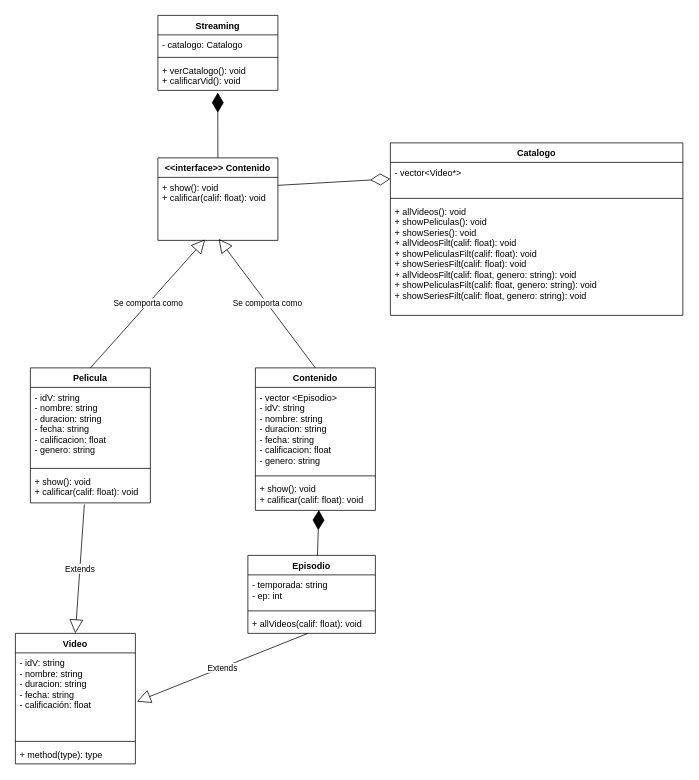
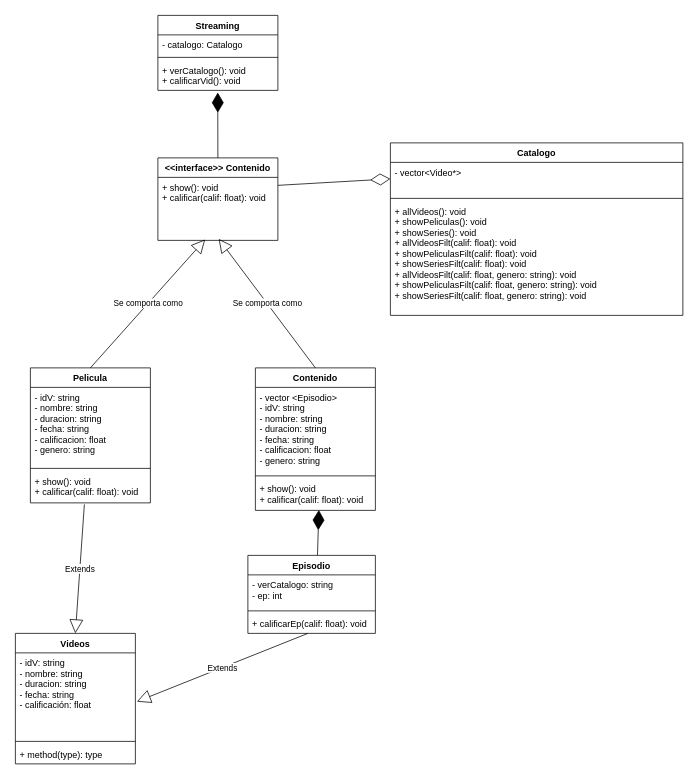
node "- temporada: string - ep: int": label "- temporada: string - ep: int" -> "- verCatalogo: string - ep: int"
node "+ allVideos(calif: float): void": label "+ allVideos(calif: float): void" -> "+ calificarEp(calif: float): void"
node "Video": label "Video" -> "Videos"
